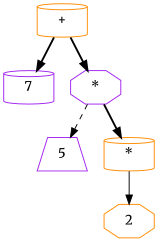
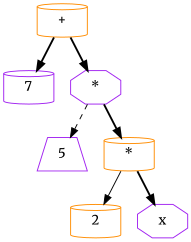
node "2": shape octagon -> cylinder
node "x": added
